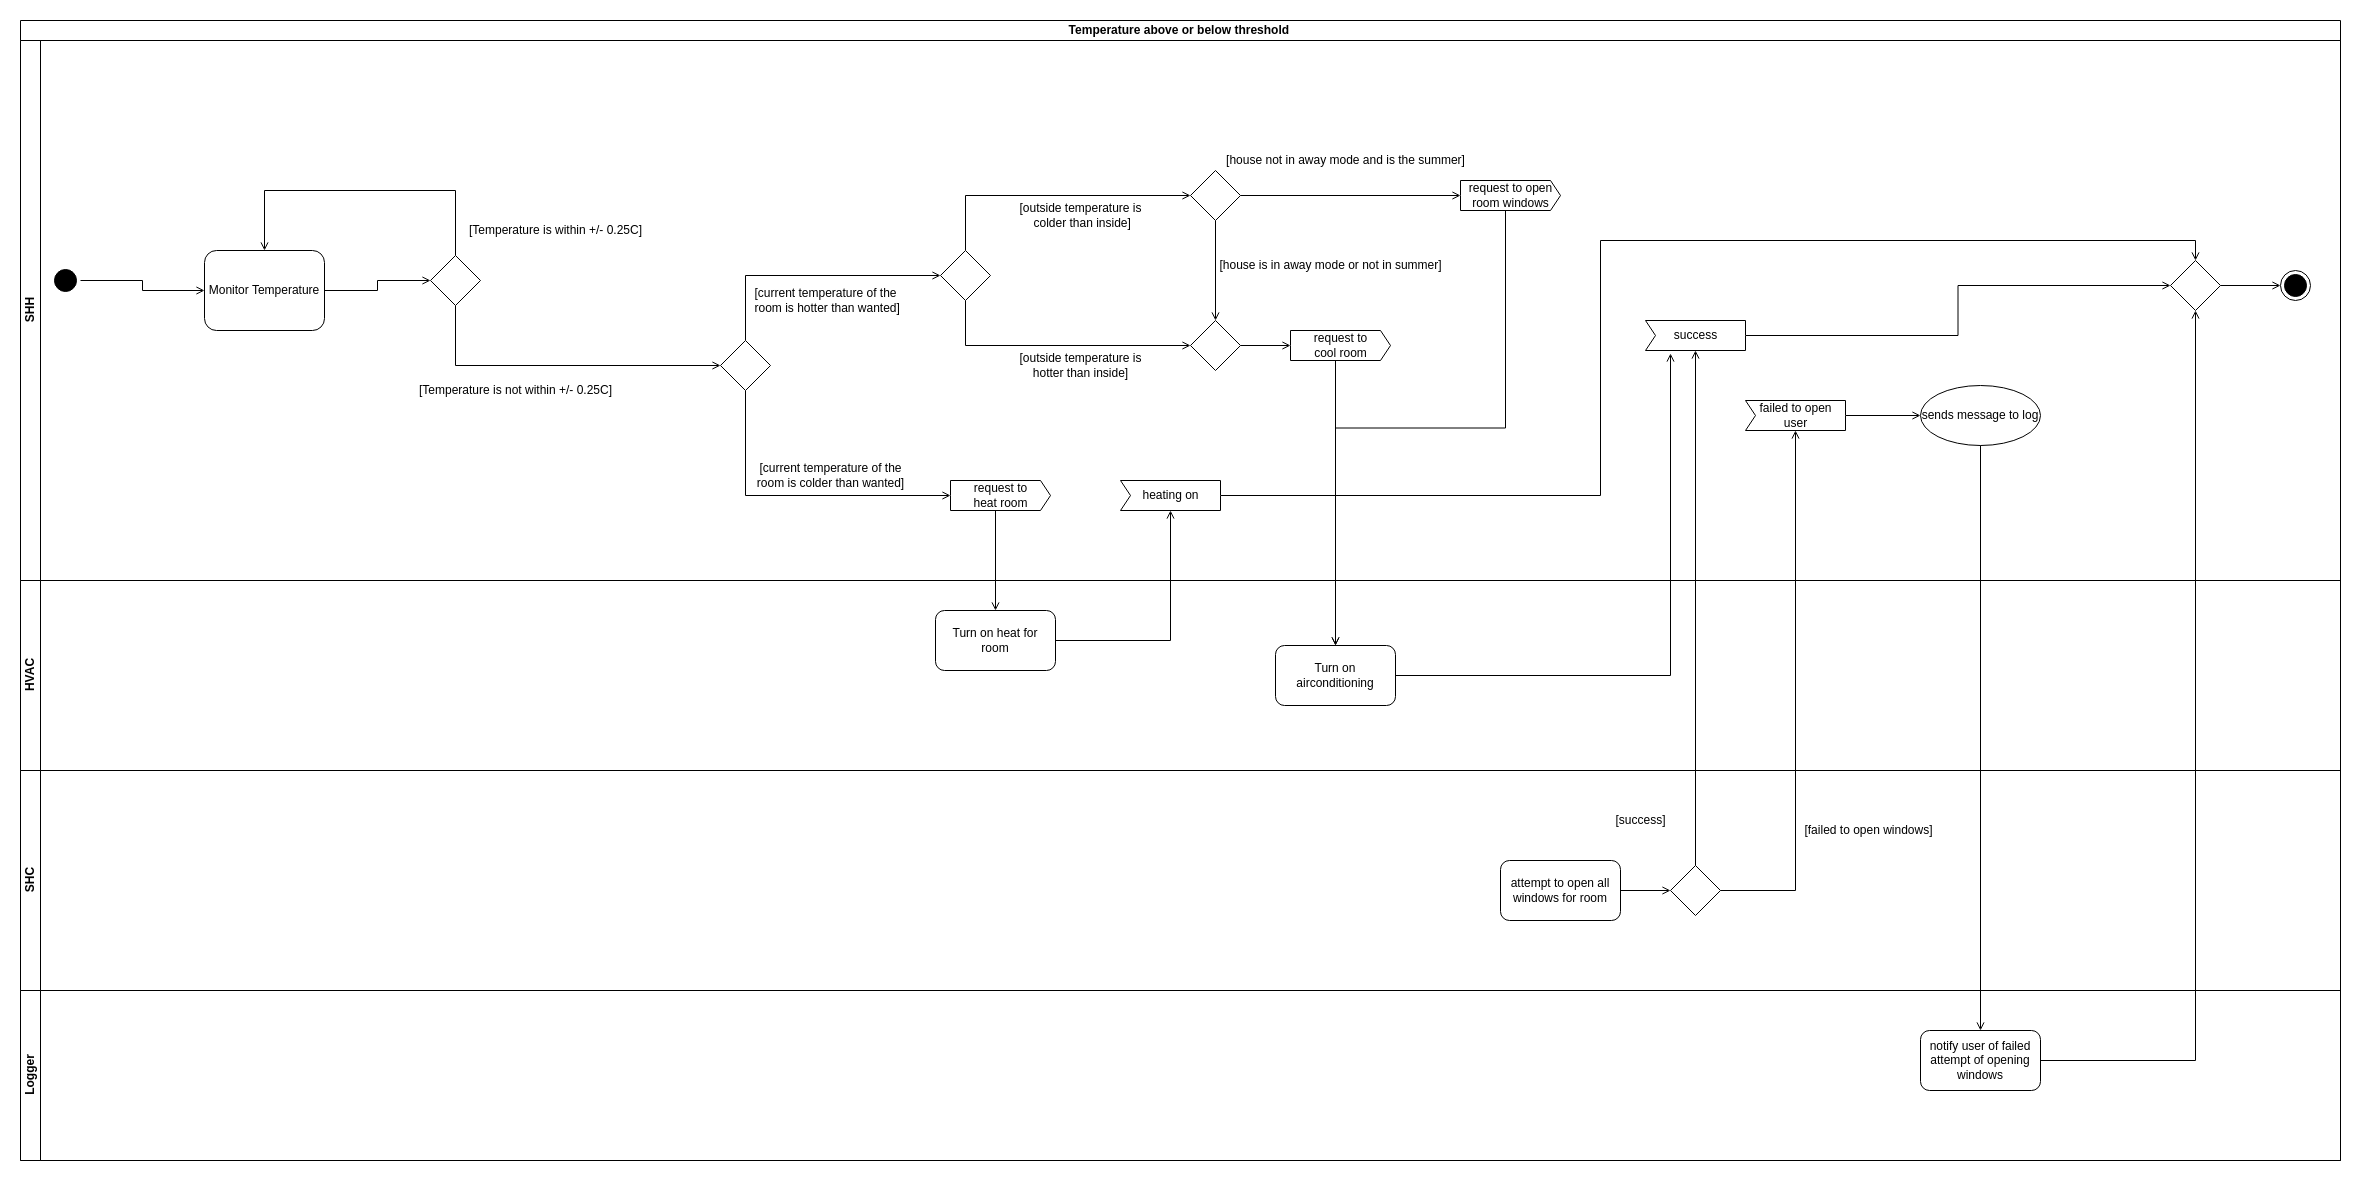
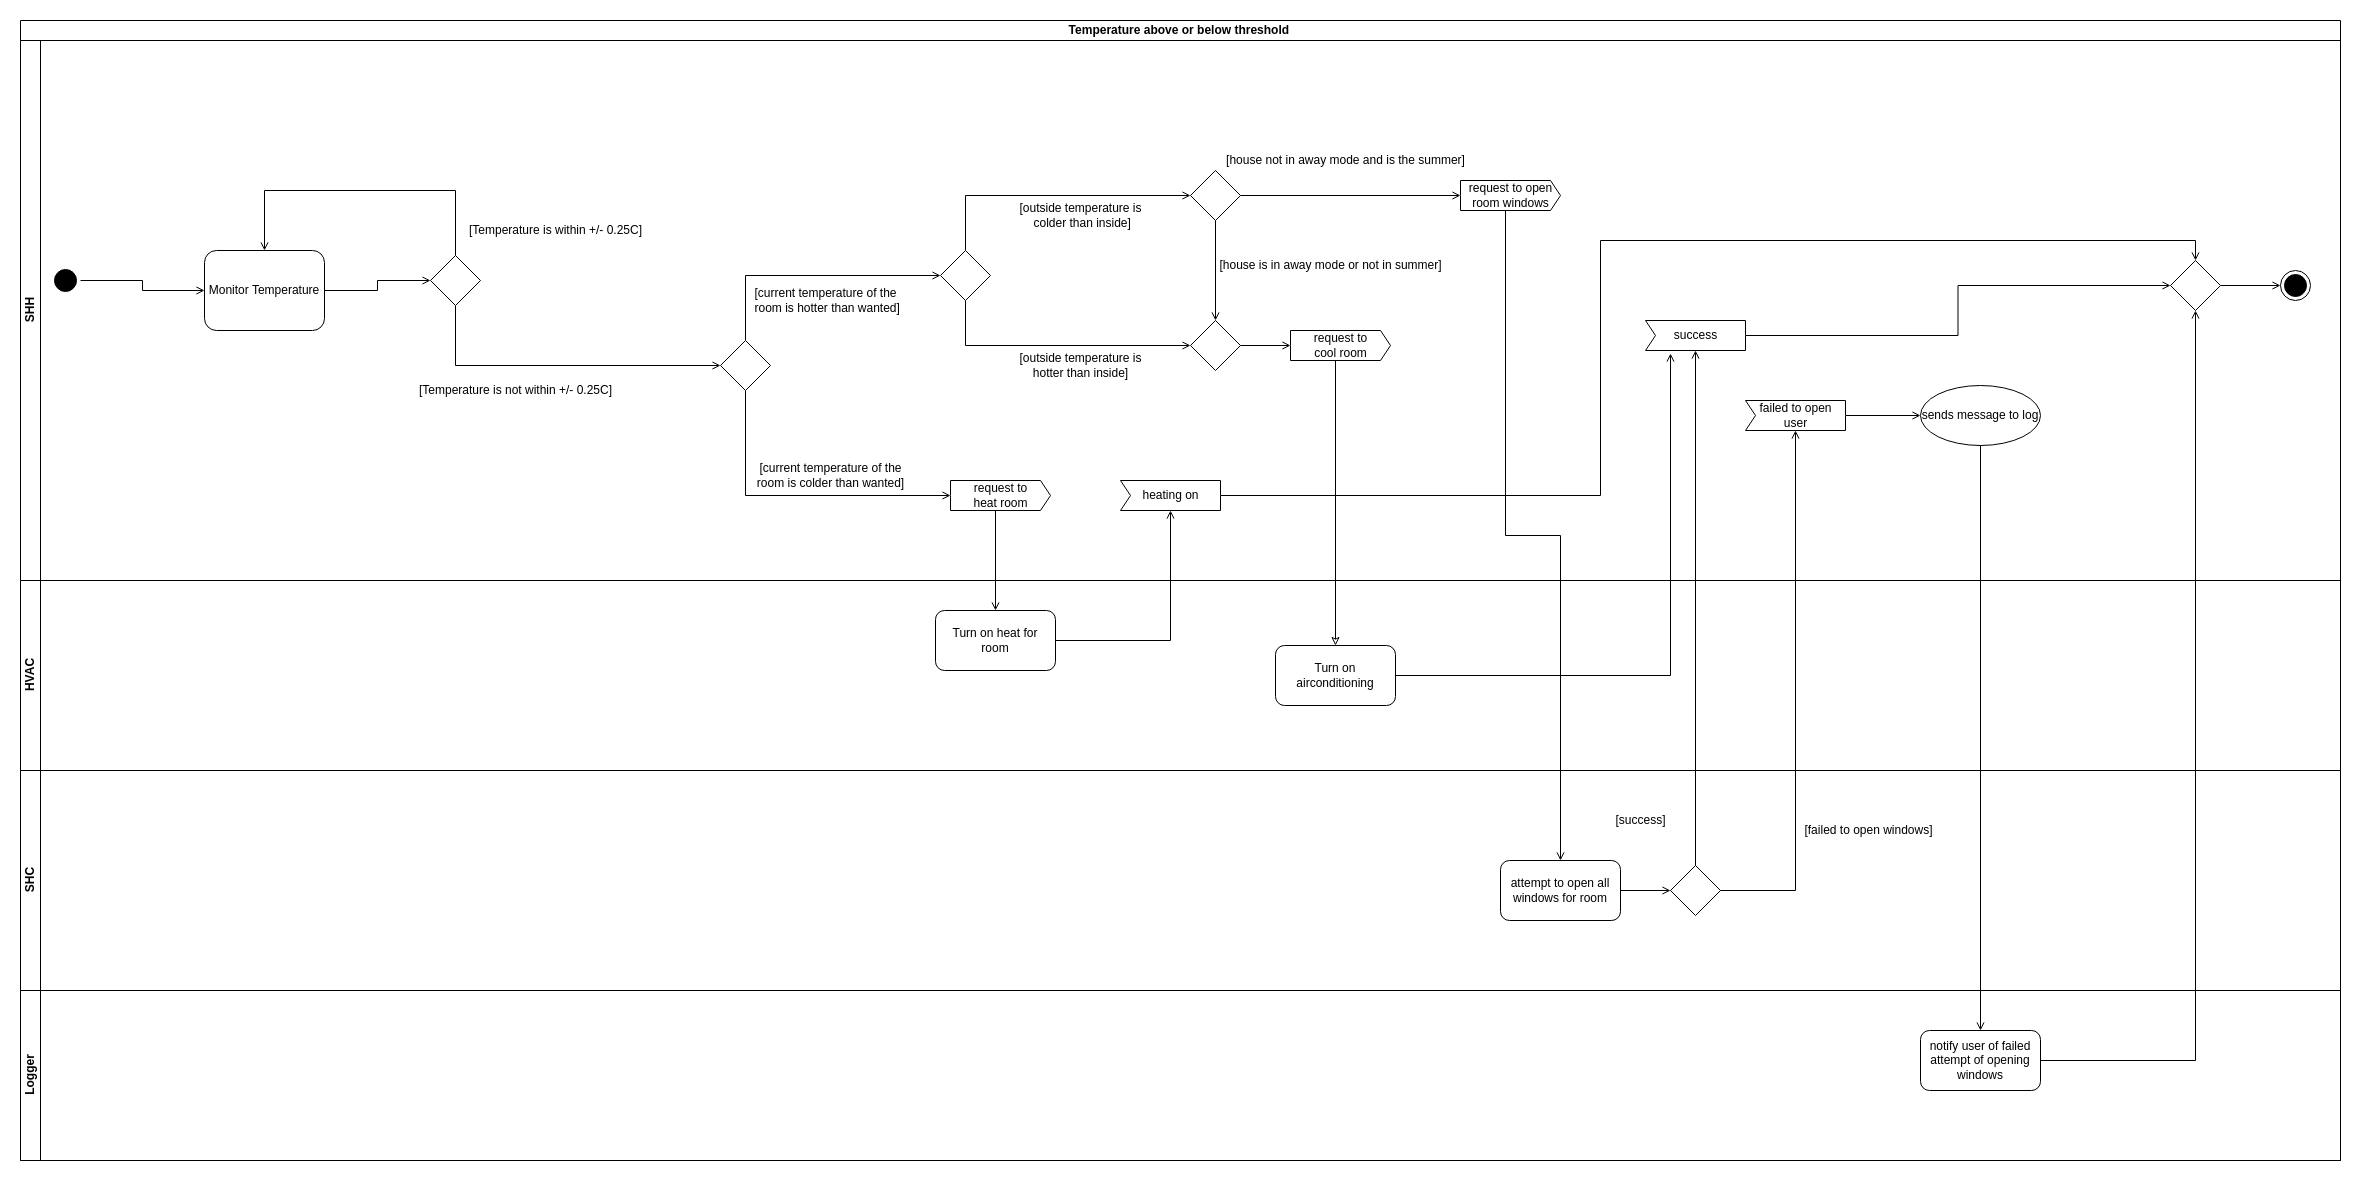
edge "request to cool room" -> "Turn on airconditioning": arrowhead open -> classic
edge "request to open room windows" -> "Turn on airconditioning": now "request to open room windows" -> "attempt to open all windows for room"
